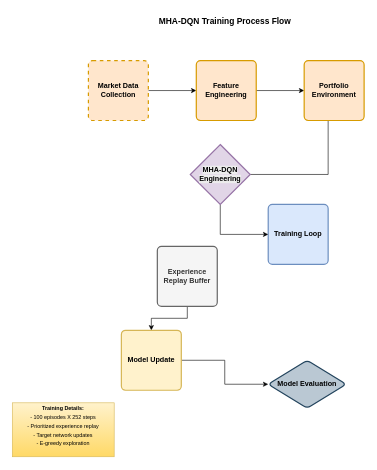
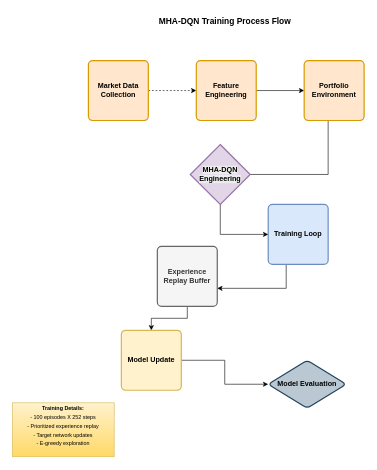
node "Market Data Collection": style dashed -> solid
edge "Market Data Collection" -> "Feature Engineering": style solid -> dashed
edge "Training Loop" -> "Experience Replay Buffer": added
